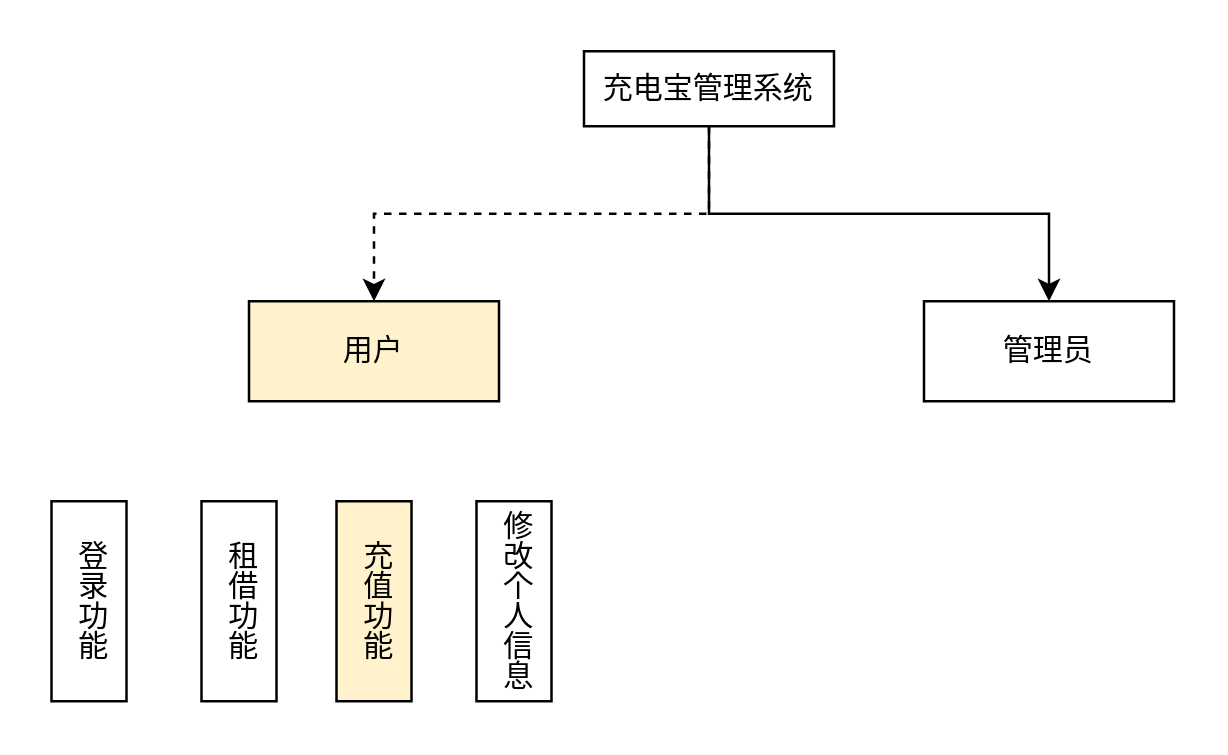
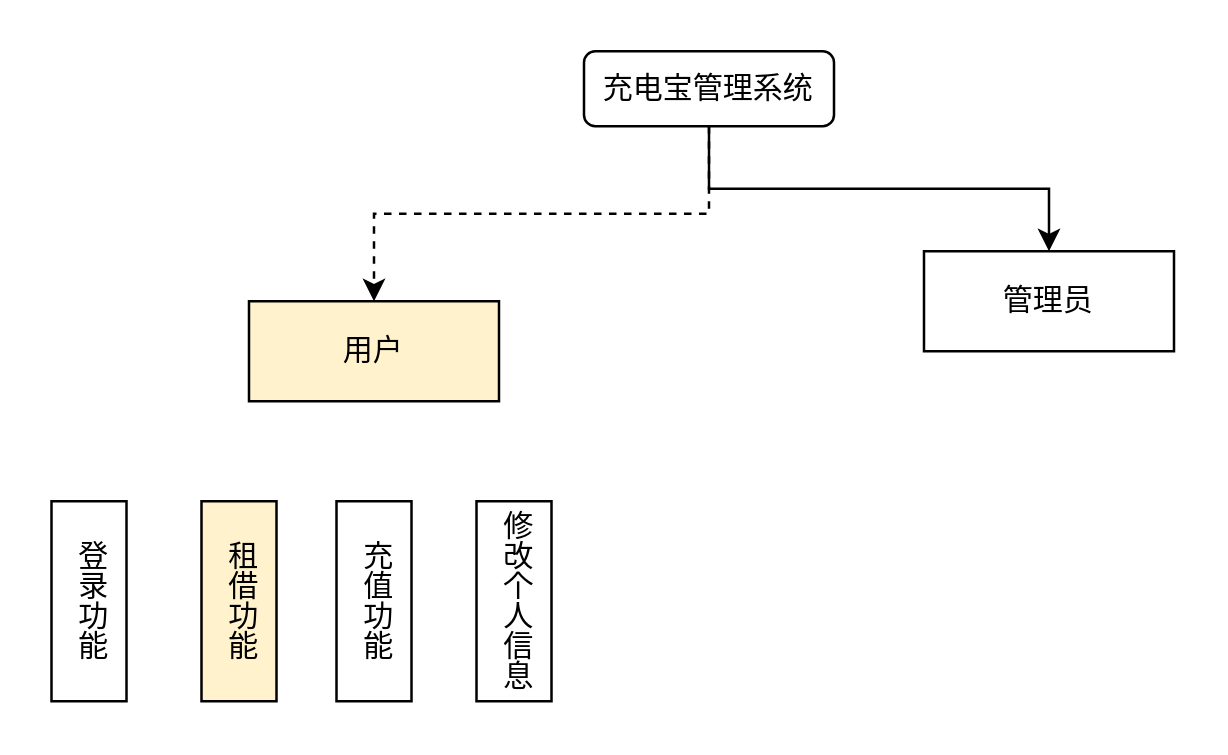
node "充电宝管理系统": shape rectangle -> rounded rectangle
node "管理员": moved (1049, 351) -> (1049, 301)
node "租借功能": fillcolor #ffffff -> #fff2cc
node "充值功能": fillcolor #fff2cc -> #ffffff
